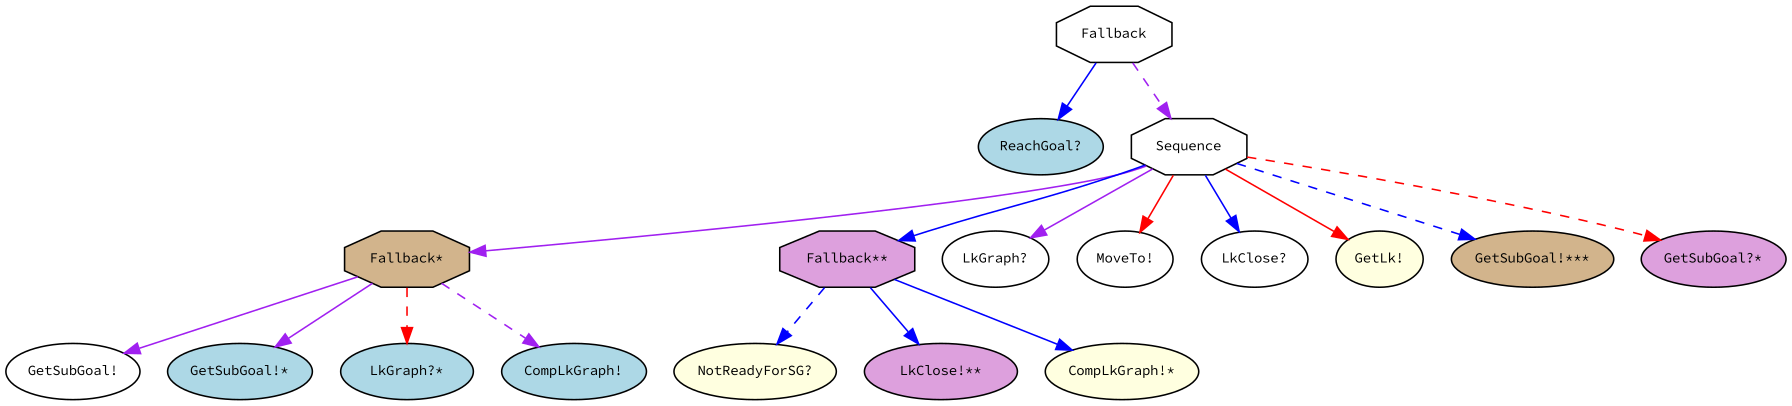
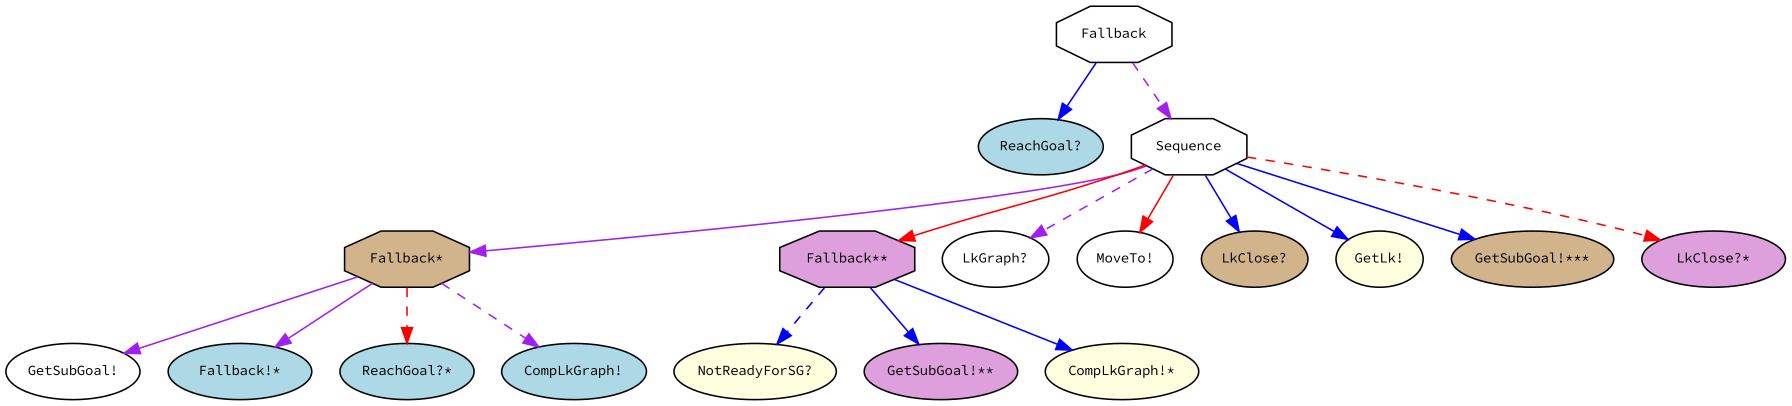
edge "Sequence" -> "LkGraph?": style solid -> dashed
edge "Sequence" -> "GetSubGoal!***": style dashed -> solid
edge "Sequence" -> "GetLk!": color red -> blue
edge "Sequence" -> "Fallback**": color blue -> red
node "LkClose?": fillcolor white -> tan
node "GetSubGoal?*": label "GetSubGoal?*" -> "LkClose?*"
node "GetSubGoal!*": label "GetSubGoal!*" -> "Fallback!*"
node "LkGraph?*": label "LkGraph?*" -> "ReachGoal?*"
node "LkClose!**": label "LkClose!**" -> "GetSubGoal!**"
